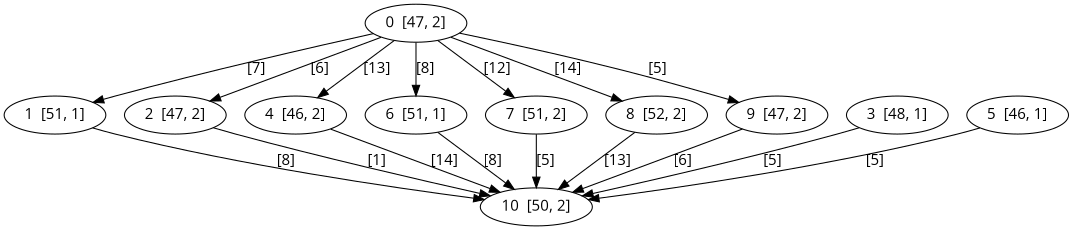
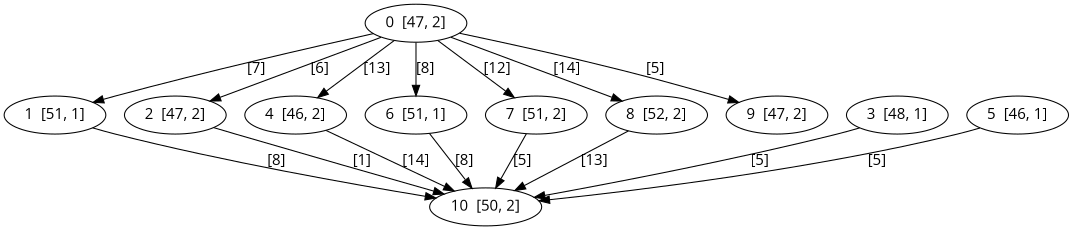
edge "9  [47, 2]" -> "10  [50, 2]": removed, label "[6]"
